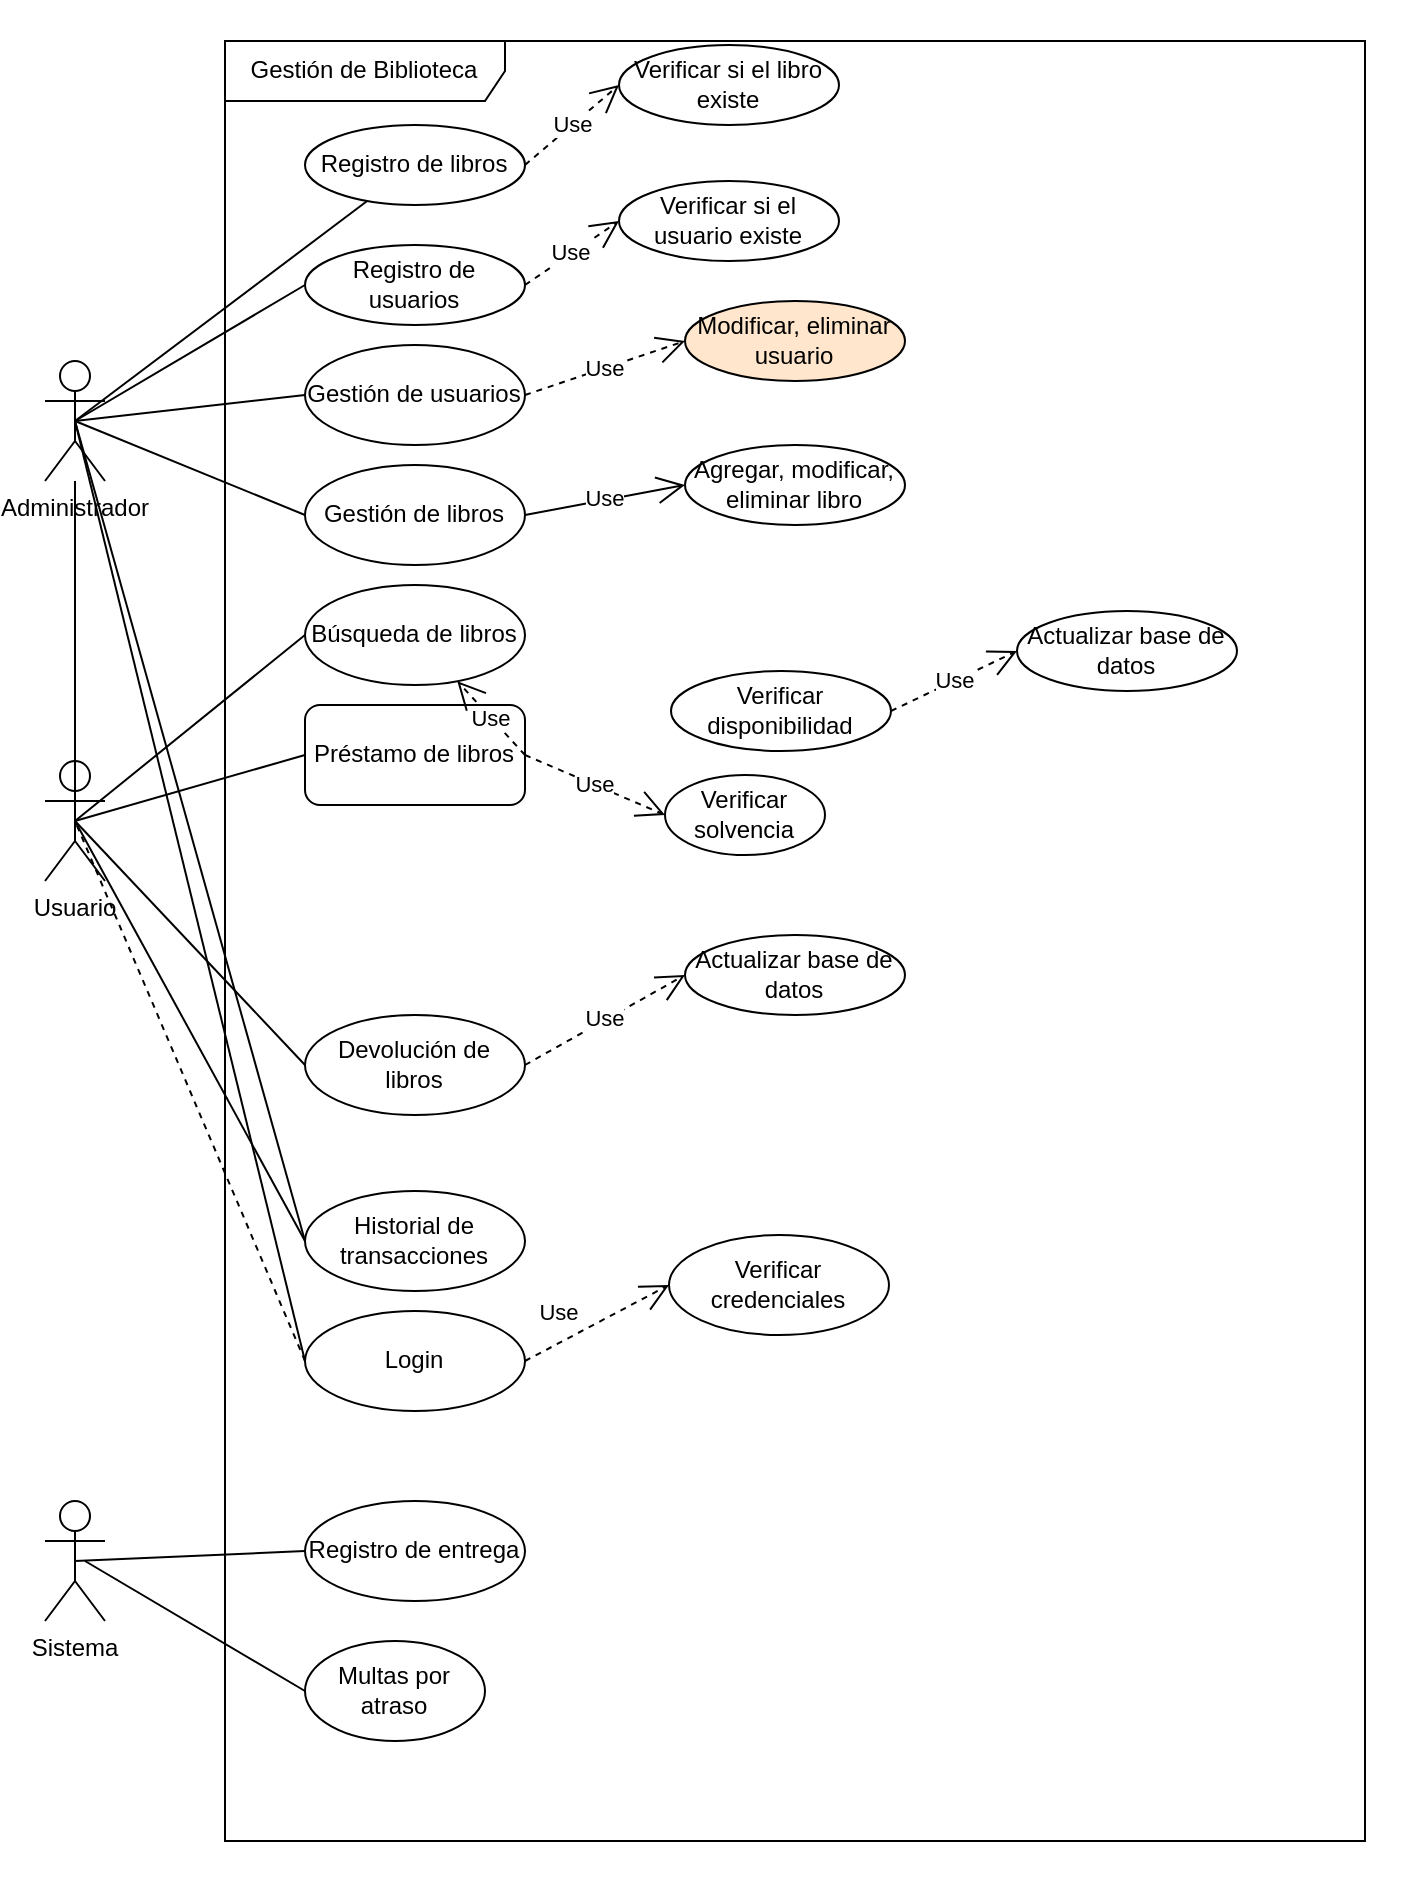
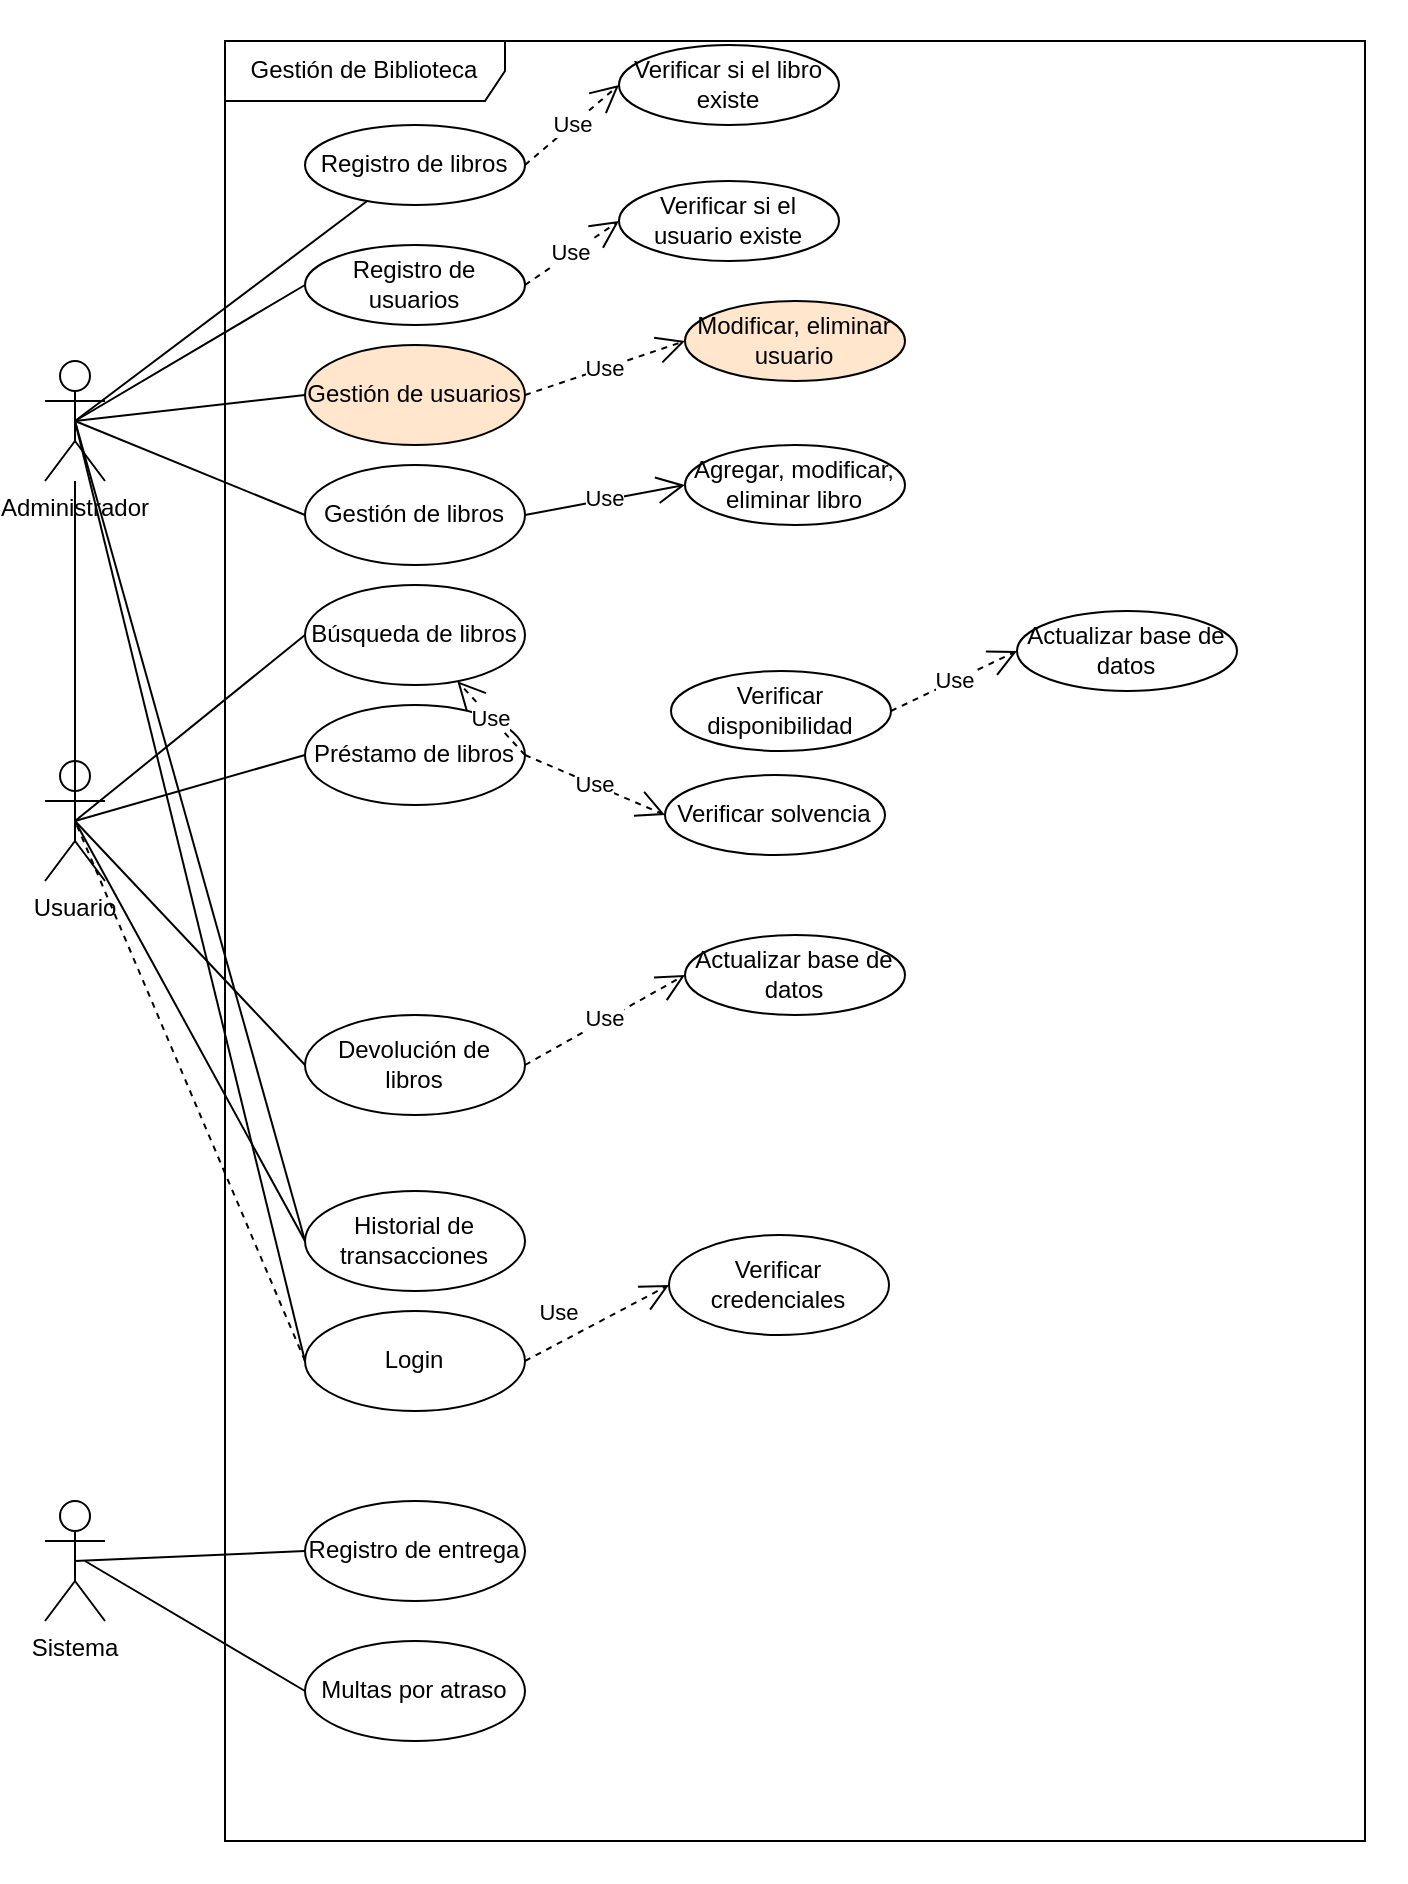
node "Gestión de usuarios": fillcolor #ffffff -> #ffe6cc
node "Préstamo de libros": shape rounded rectangle -> ellipse
node "Verificar solvencia": size 160x80 -> 220x80
node "Multas por atraso": size 180x100 -> 220x100
